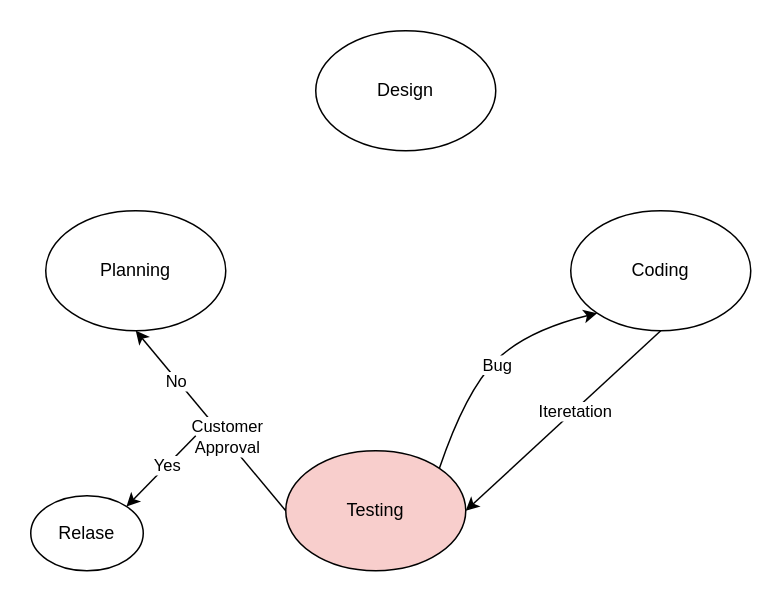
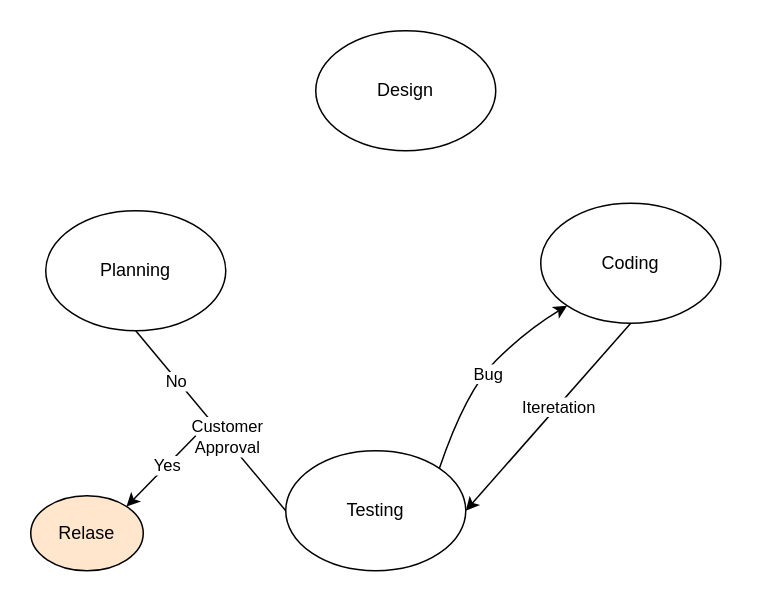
node "Coding": moved (661, 271) -> (631, 263)
edge "Testing" -> "Planning": arrowhead classic -> none
node "Testing": fillcolor #f8cecc -> #ffffff
node "Relase": fillcolor #ffffff -> #ffe6cc
